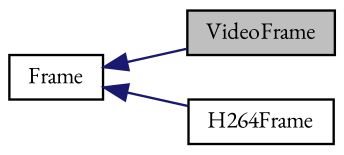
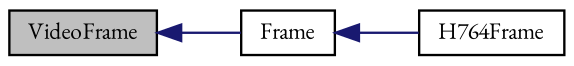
edge "VideoFrame" -> "Frame": reversed
node "H264Frame": label "H264Frame" -> "H764Frame"
